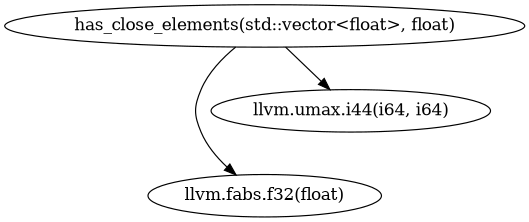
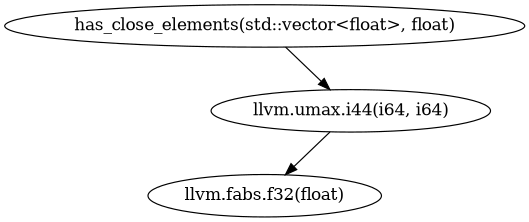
edge "has_close_elements(std::vector<float>, float)" -> "llvm.fabs.f32(float)": now "llvm.umax.i44(i64, i64)" -> "llvm.fabs.f32(float)"
